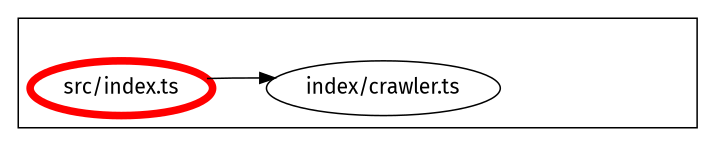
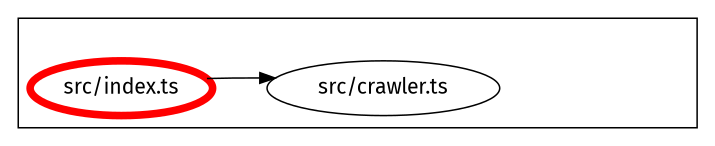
node "index/crawler.ts": label "index/crawler.ts" -> "src/crawler.ts"
